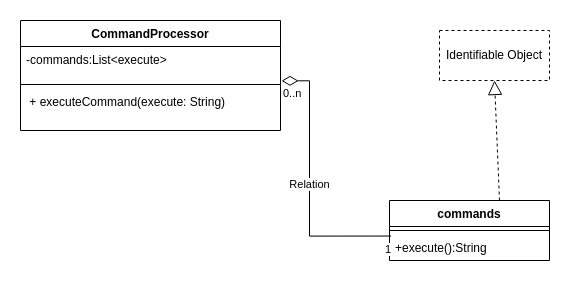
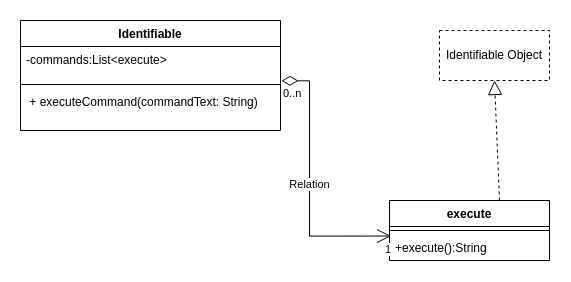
node "CommandProcessor": label "CommandProcessor" -> "Identifiable"
node "+ executeCommand(execute: String)": label "+ executeCommand(execute: String)" -> "+ executeCommand(commandText: String)"
node "commands": label "commands" -> "execute"
edge "+execute():String" -> "-commands:List<execute>": arrowhead none -> open
